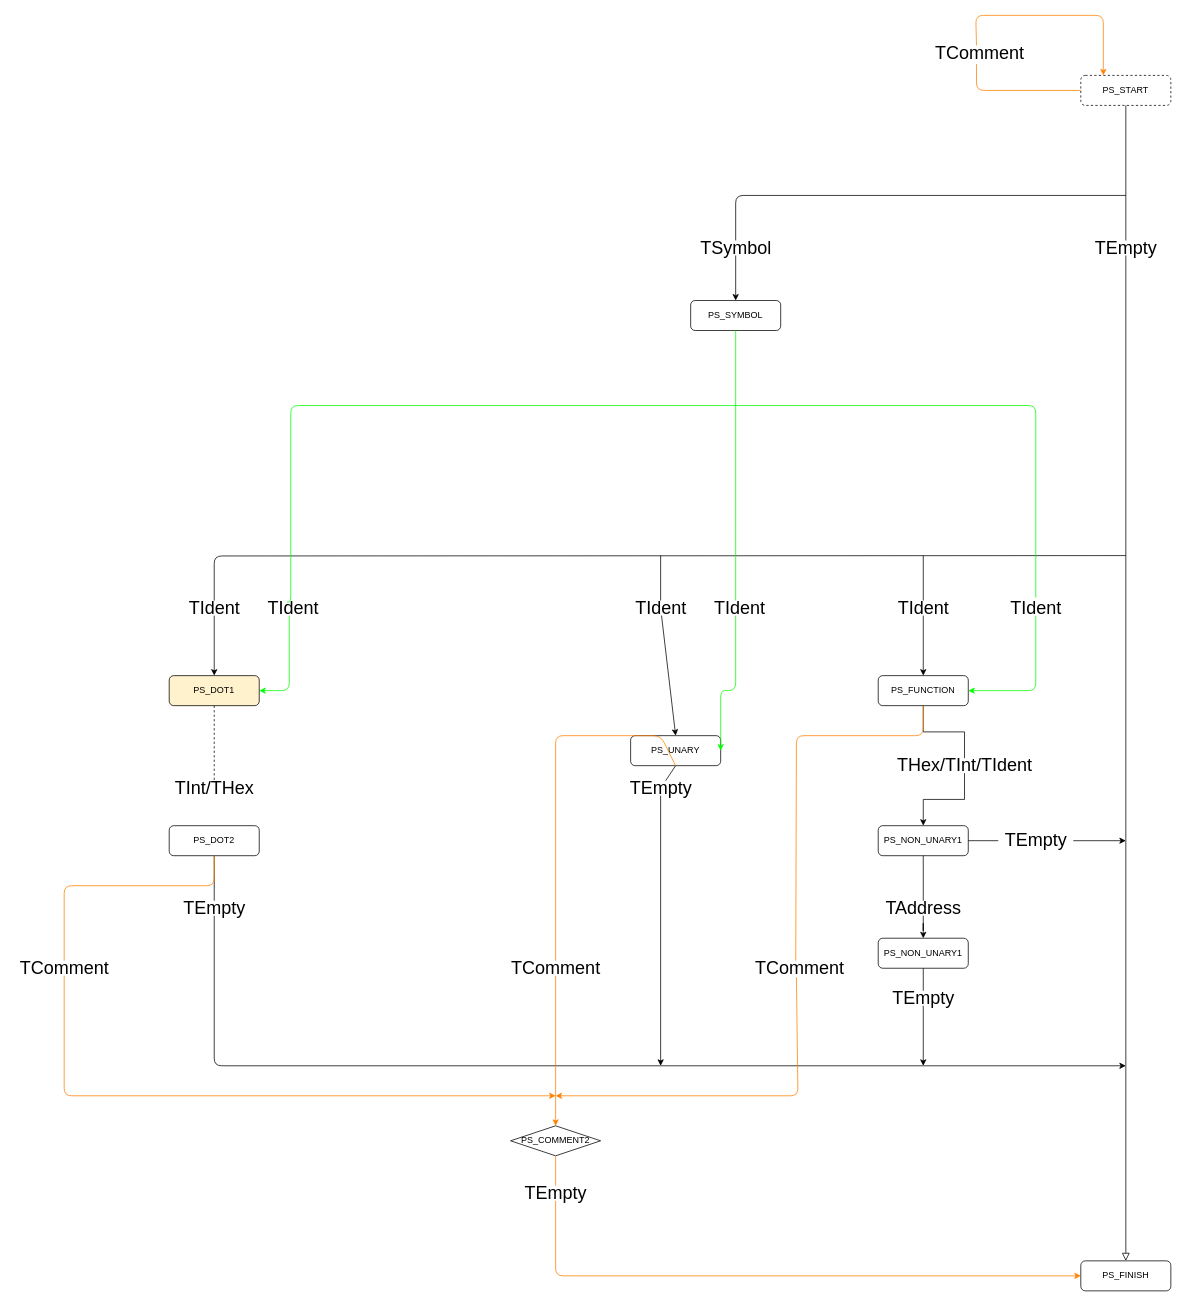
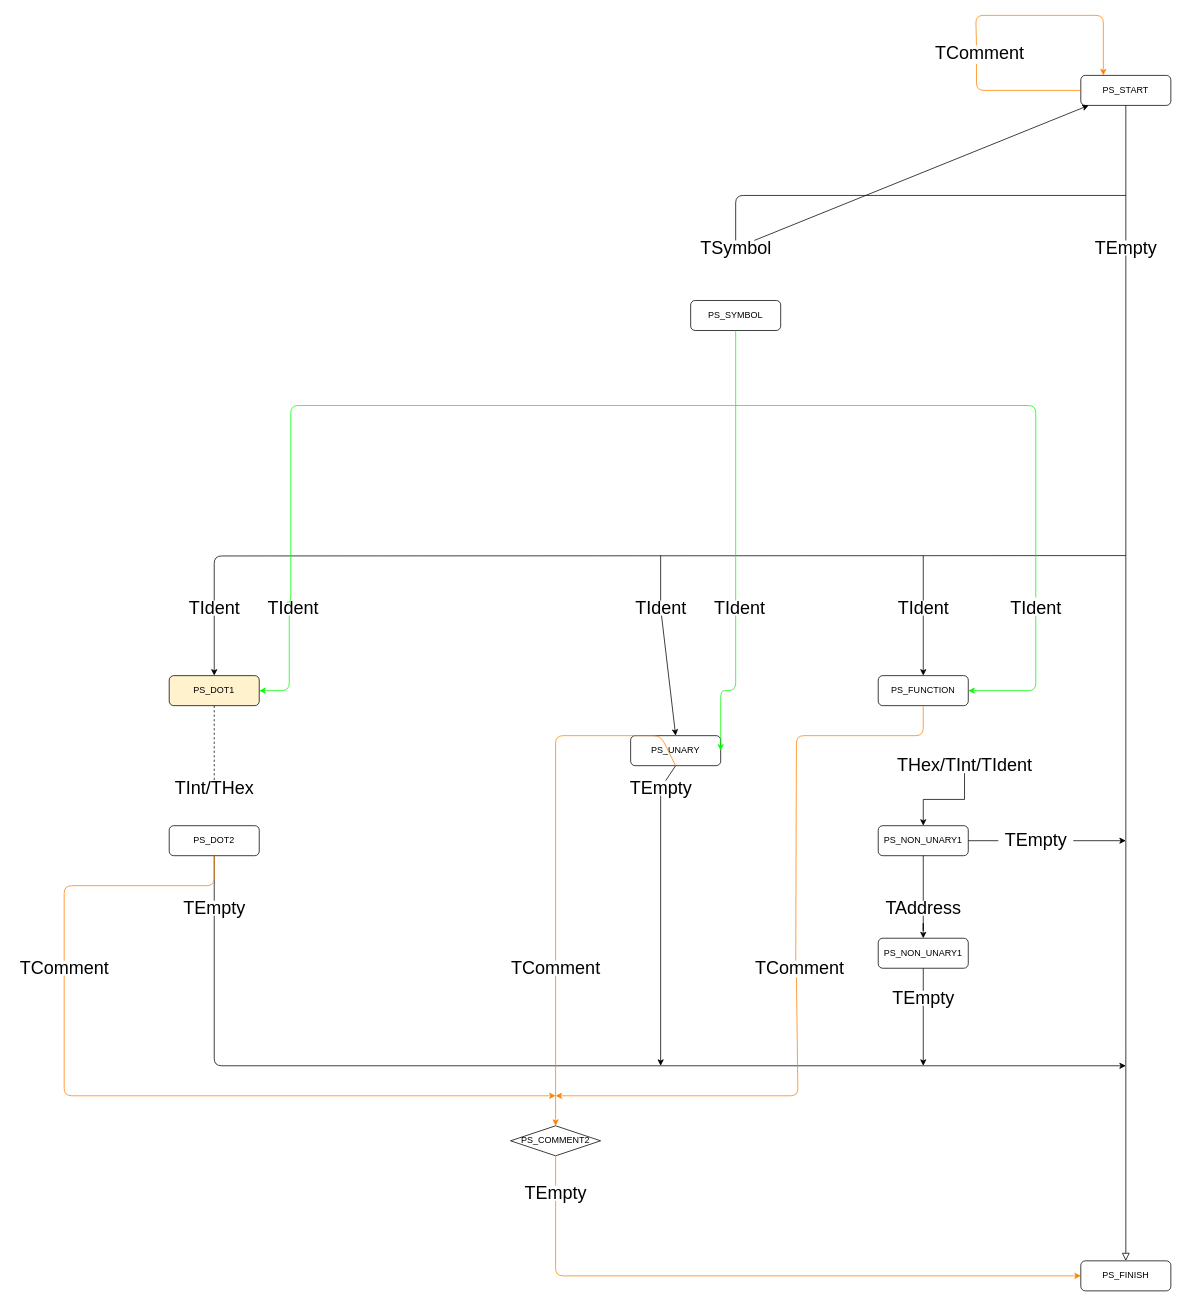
node "PS_START": style dashed -> solid
edge "TSymbol" -> "PS_SYMBOL": now "TSymbol" -> "PS_START"
edge "PS_FUNCTION" -- "THex/TInt/TIdent": removed
